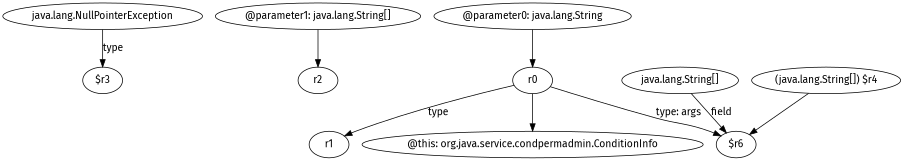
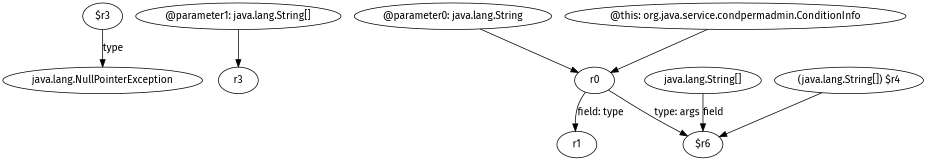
edge "java.lang.NullPointerException" -> "$r3": reversed
node "r2": label "r2" -> "r3"
edge "r0" -> "@this: org.java.service.condpermadmin.ConditionInfo": reversed
edge "r0" -> "r1": label "type" -> "field: type"
